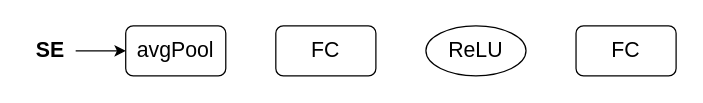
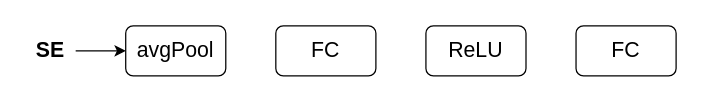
node "ReLU": shape ellipse -> rounded rectangle
